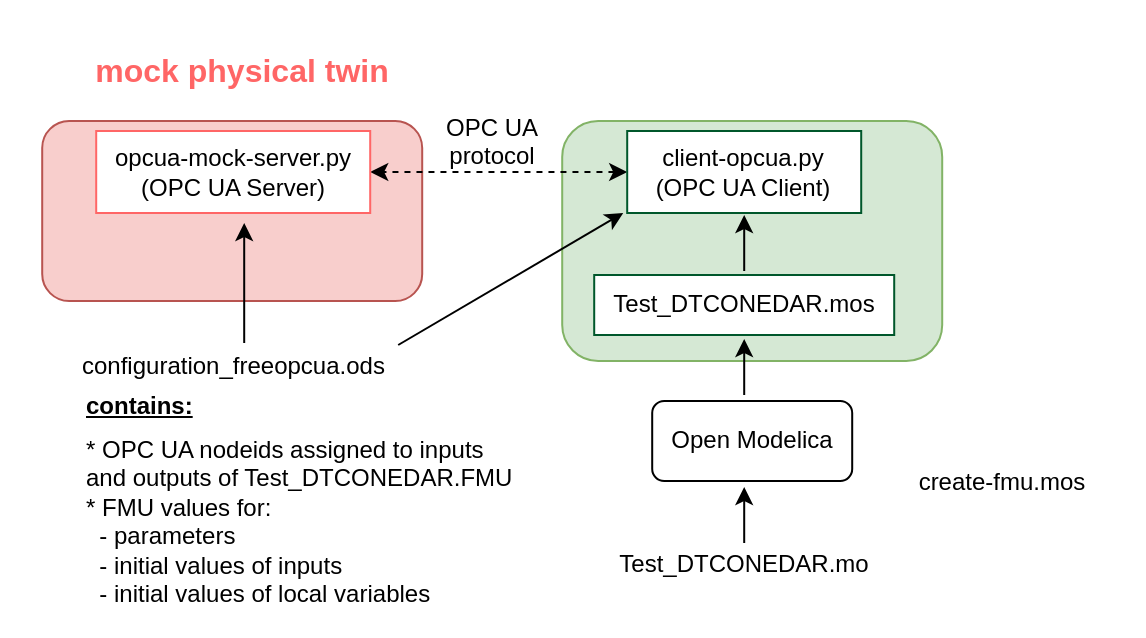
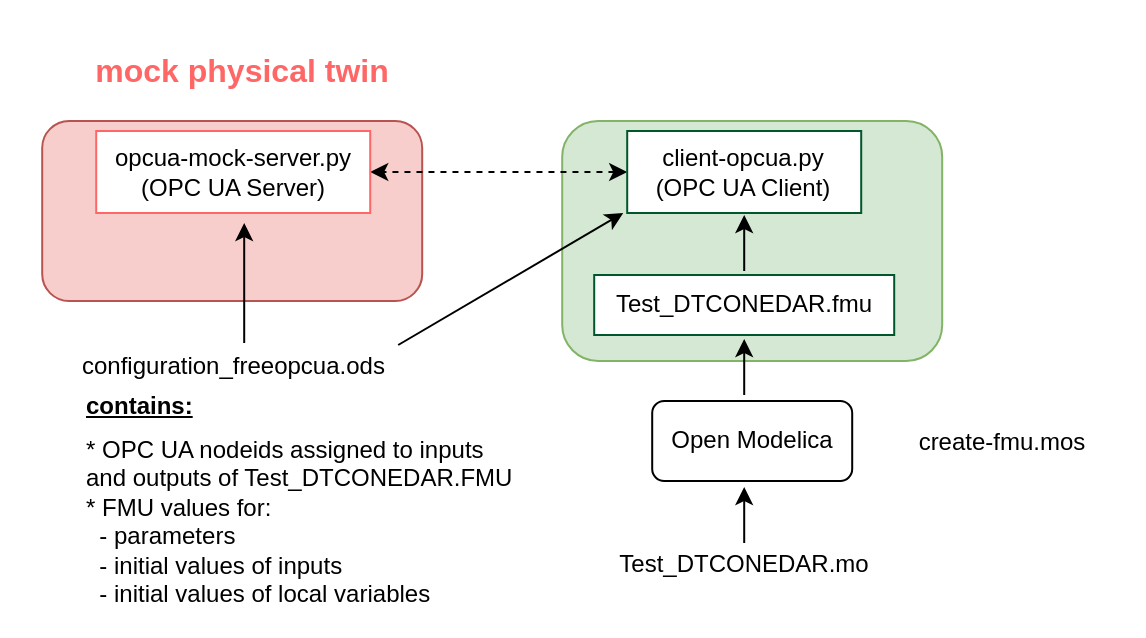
node "OPC UA protocol": removed
node "Test_DTCONEDAR.mos": label "Test_DTCONEDAR.mos" -> "Test_DTCONEDAR.fmu"
node "create-fmu.mos": moved (1002, 485) -> (1002, 445)
